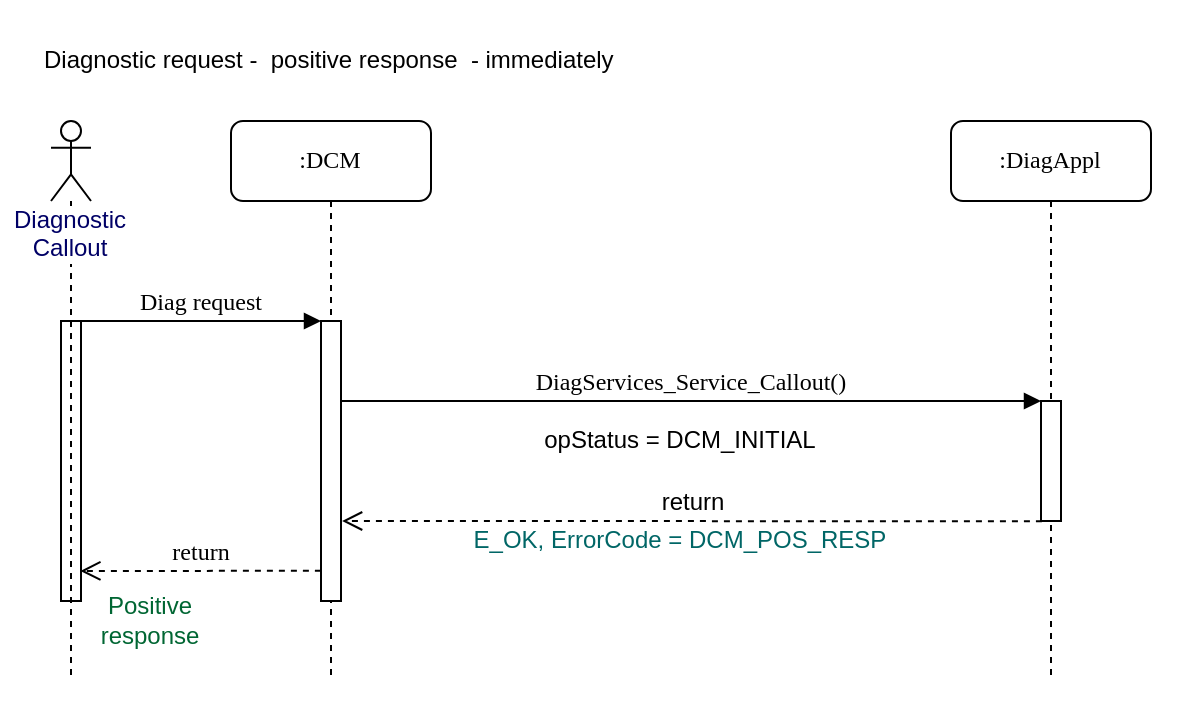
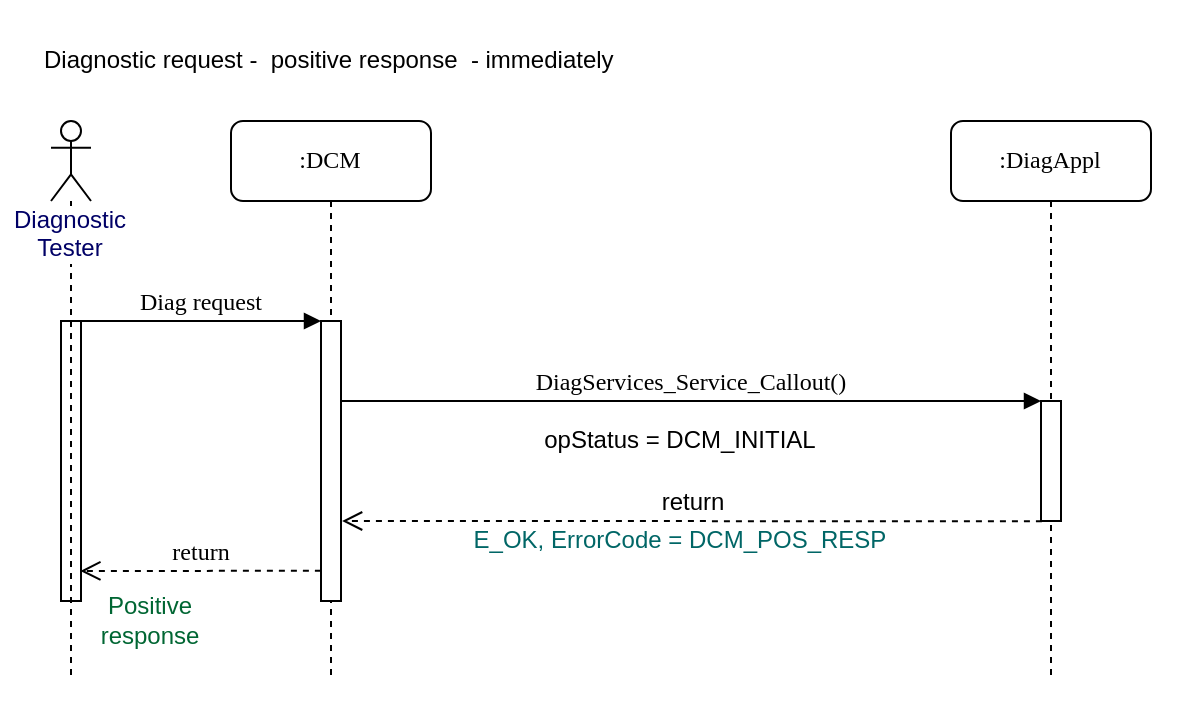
node "Diagnostic Callout": label "Diagnostic Callout" -> "Diagnostic Tester"
